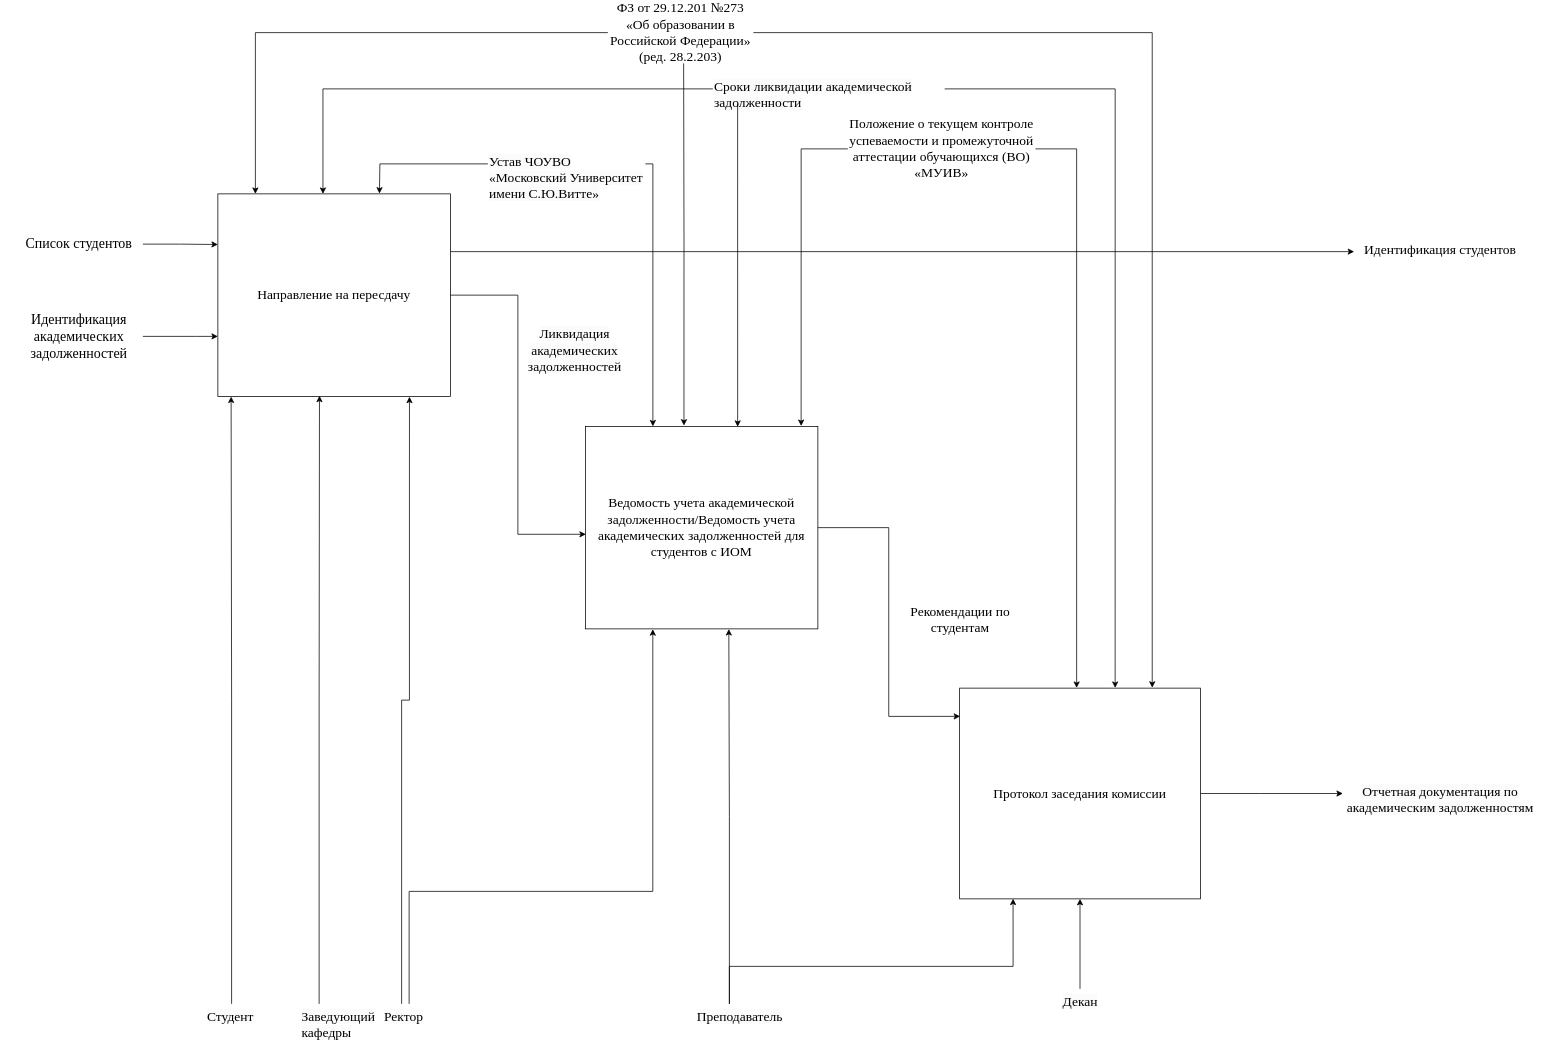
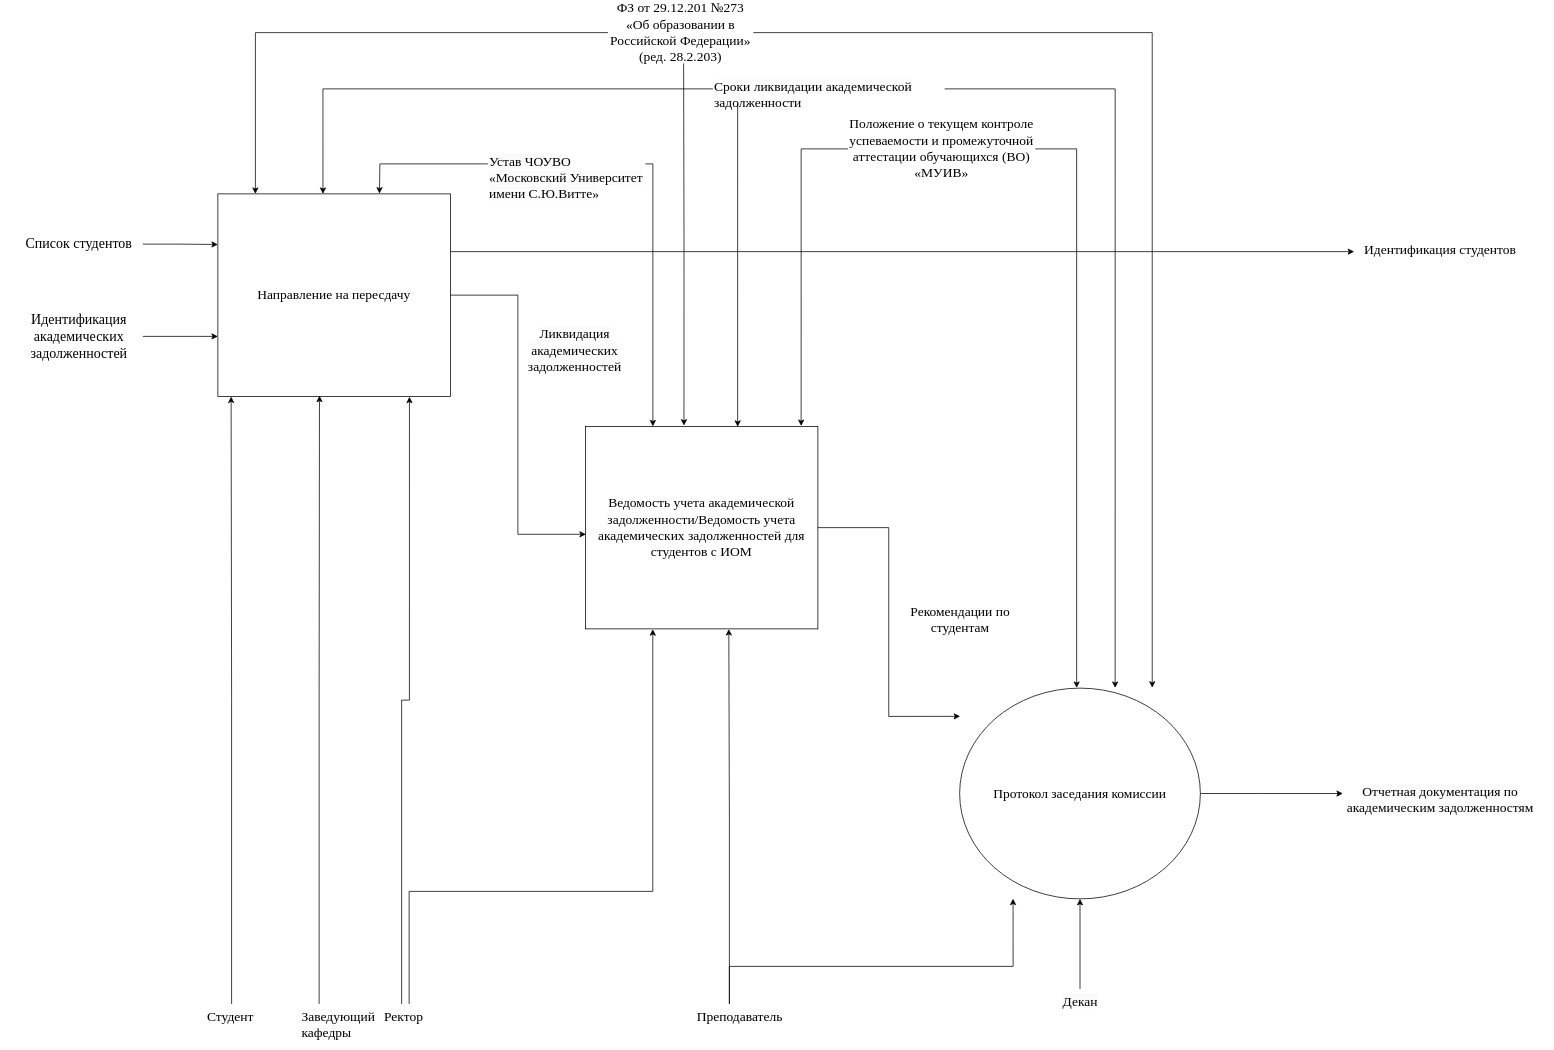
node "Протокол заседания комиссии": shape rectangle -> ellipse
